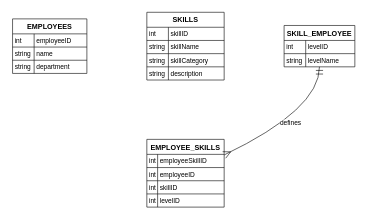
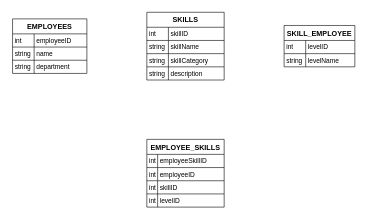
edge "SKILL_EMPLOYEE" -- "EMPLOYEE_SKILLS": removed, label "defines"
